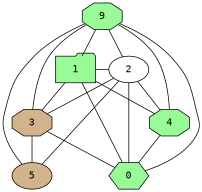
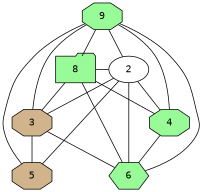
node "1": label "1" -> "8"
node "5": shape ellipse -> octagon
node "0": label "0" -> "6"
